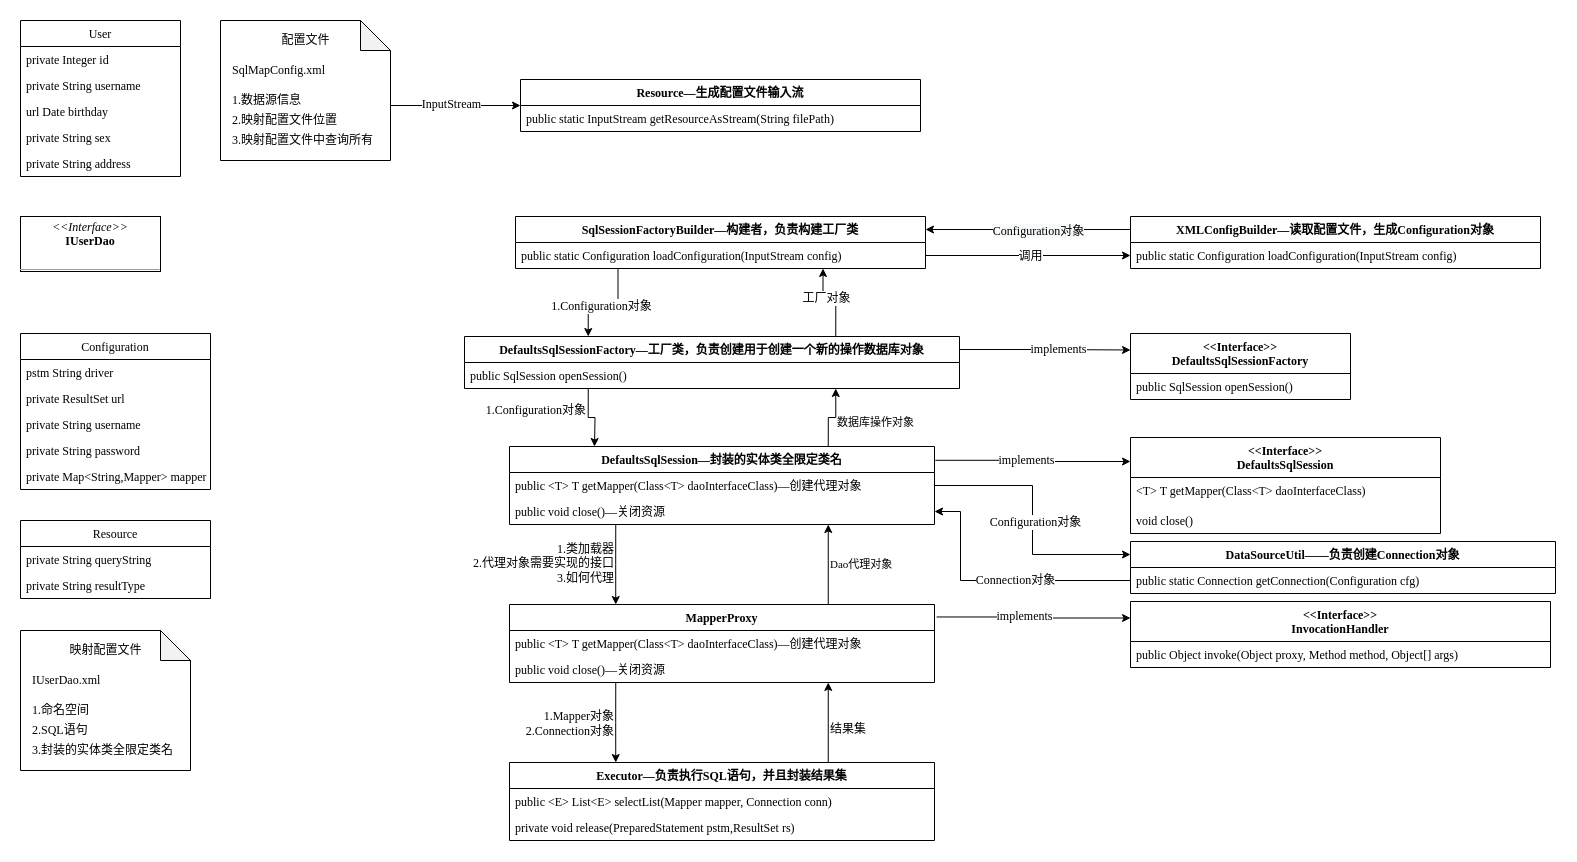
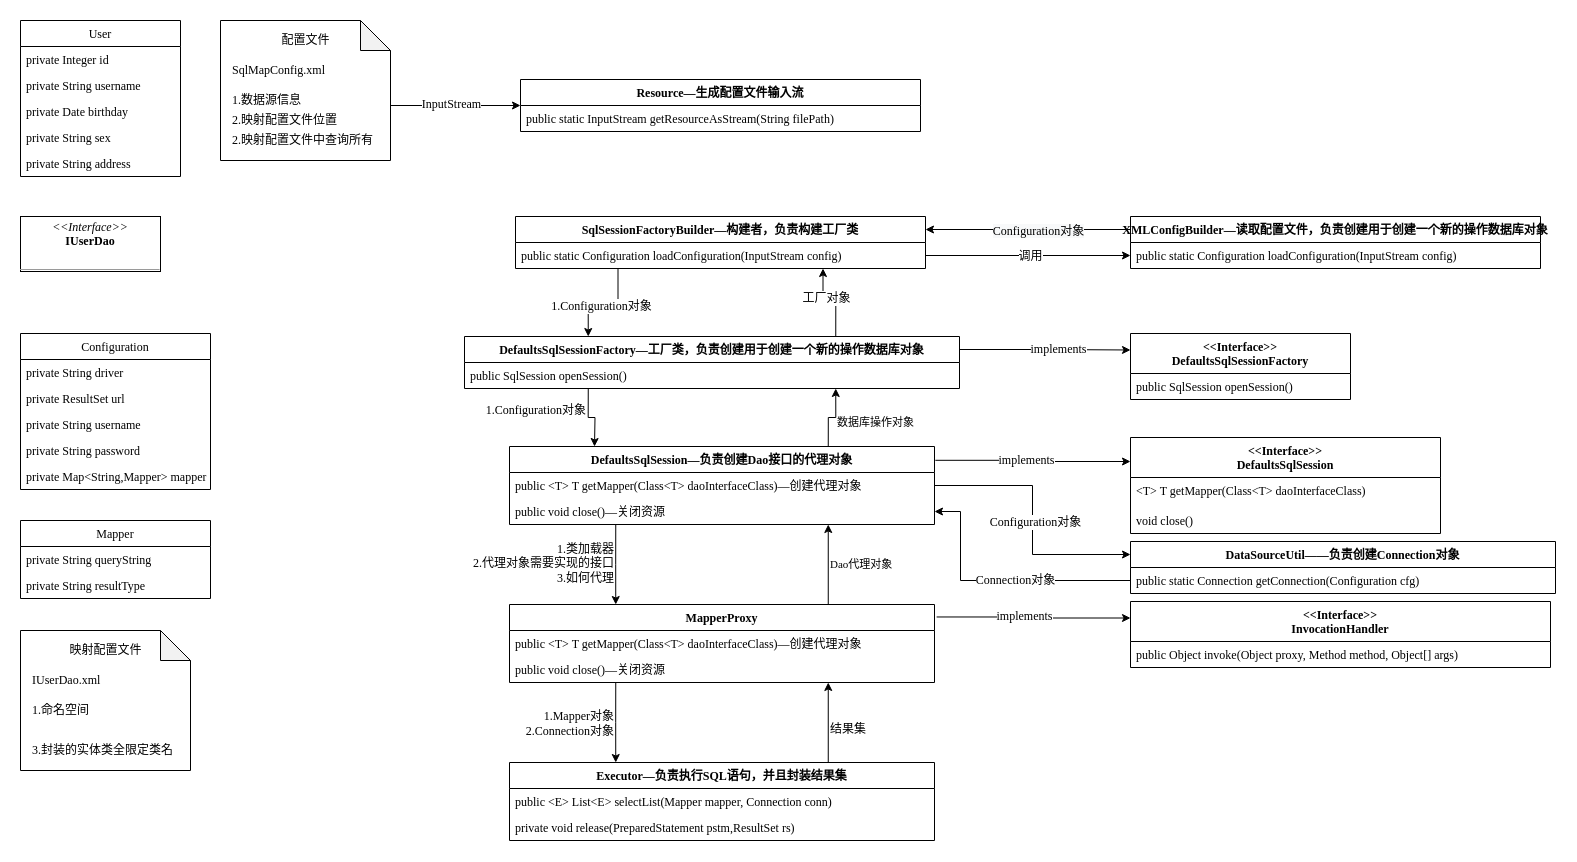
node "url Date birthday": label "url Date birthday" -> "private Date birthday"
node "3.映射配置文件中查询所有": label "3.映射配置文件中查询所有" -> "2.映射配置文件中查询所有"
node "XMLConfigBuilder—读取配置文件，生成Configuration对象": label "XMLConfigBuilder—读取配置文件，生成Configuration对象" -> "XMLConfigBuilder—读取配置文件，负责创建用于创建一个新的操作数据库对象"
node "pstm String driver": label "pstm String driver" -> "private String driver"
node "DefaultsSqlSession—封装的实体类全限定类名": label "DefaultsSqlSession—封装的实体类全限定类名" -> "DefaultsSqlSession—负责创建Dao接口的代理对象"
node "Resource": label "Resource" -> "Mapper"
node "2.SQL语句": removed
